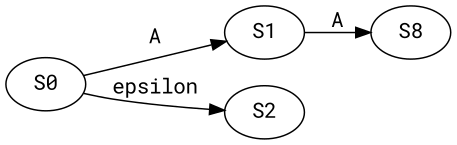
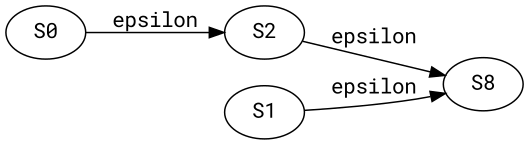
edge "S1" -> "S8": label "A" -> "epsilon"
edge "S2" -> "S8": added, label "epsilon"
edge "S0" -> "S1": removed, label "A"
